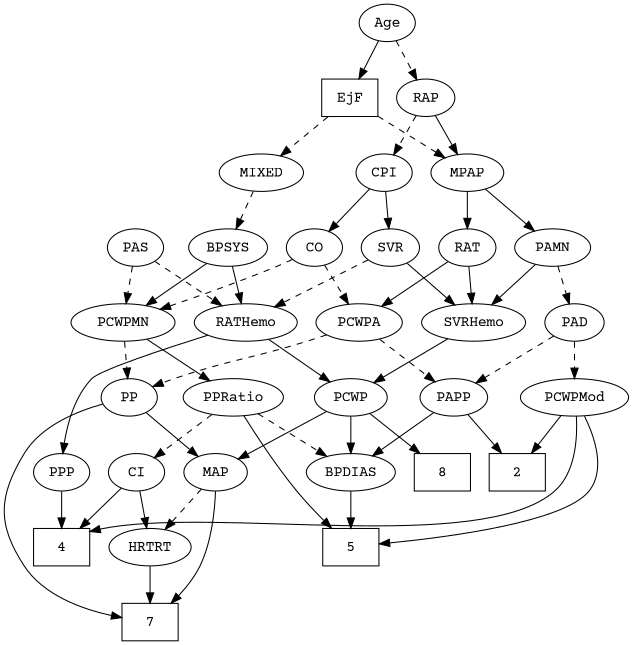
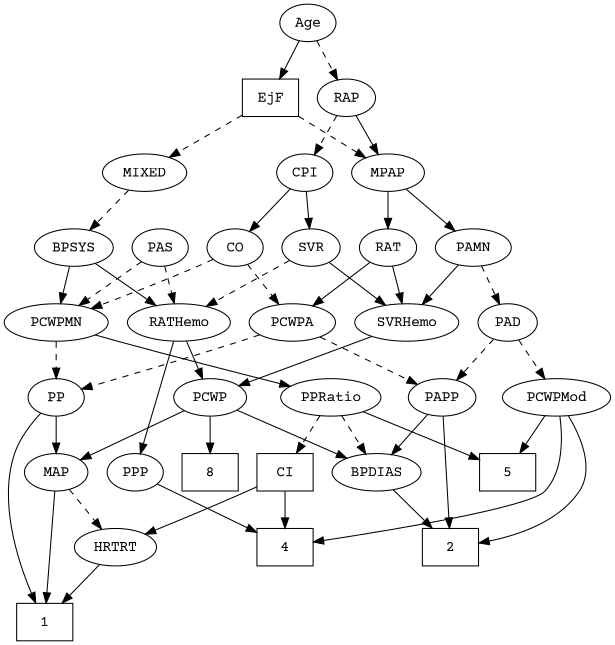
node "CI": shape ellipse -> box
edge "BPDIAS" -> "5": now "BPDIAS" -> "2"
node "7": label "7" -> "1"
